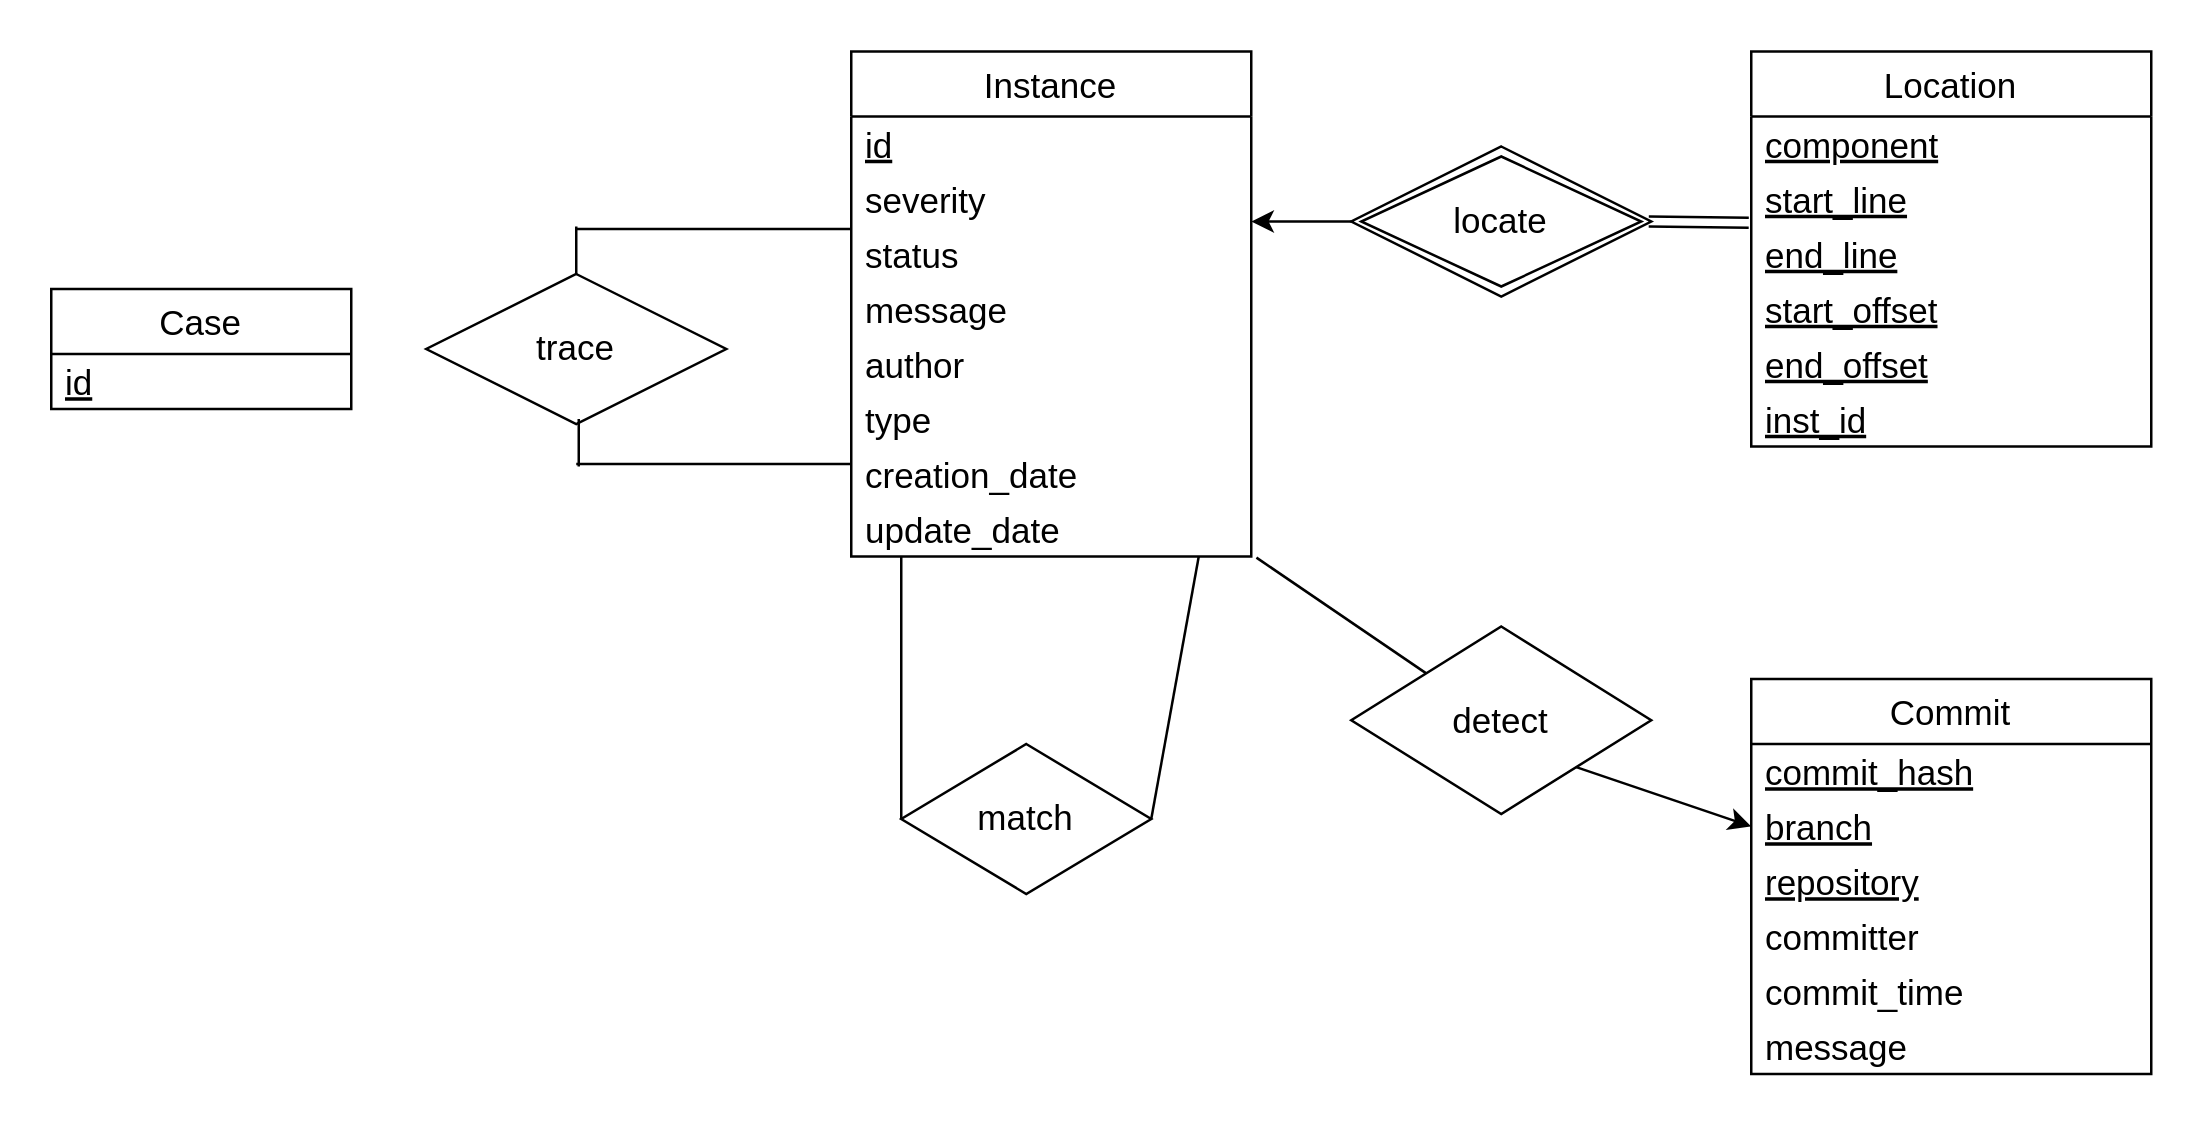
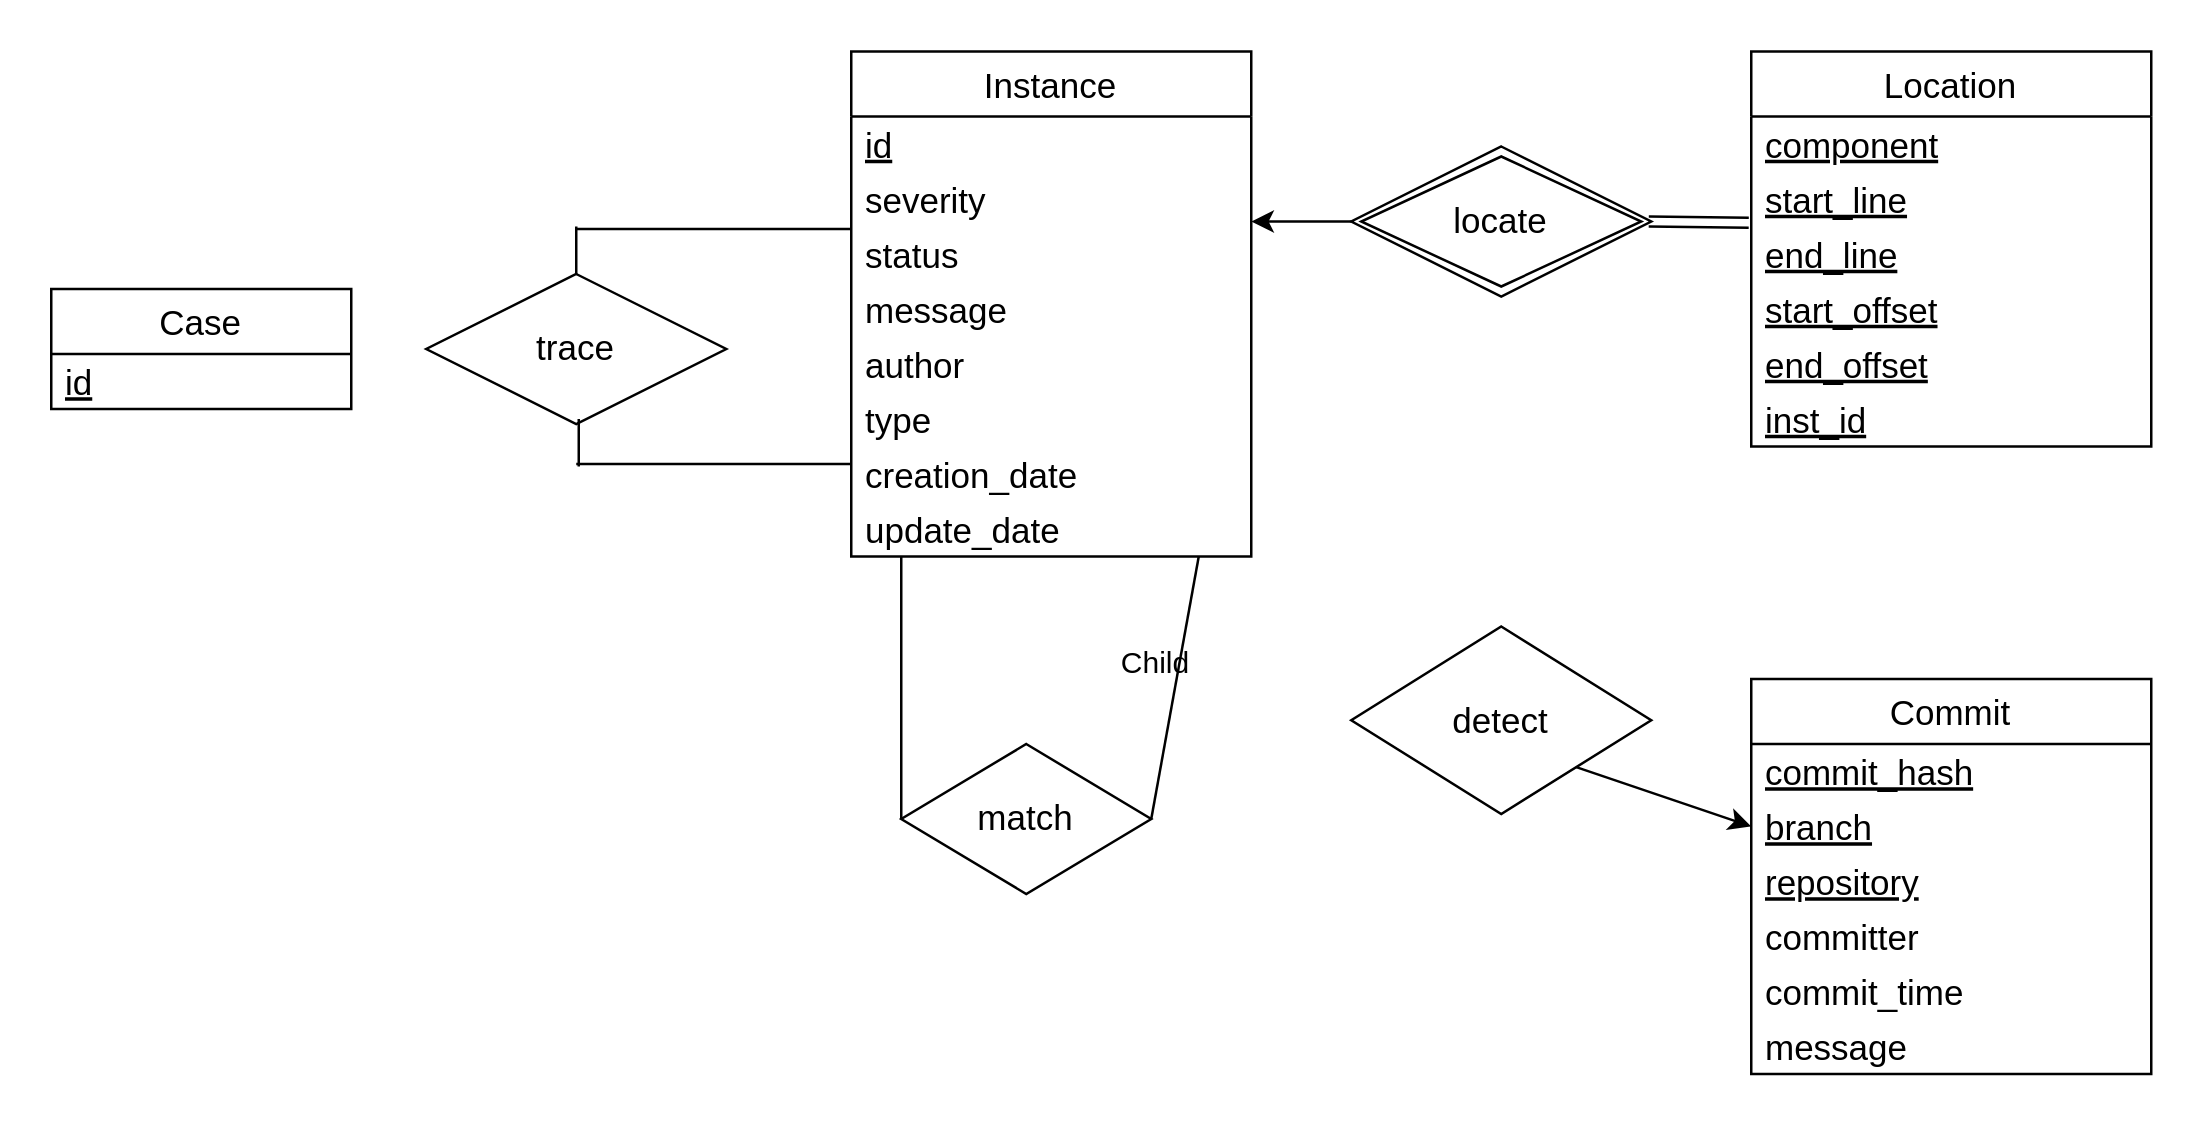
edge "update_date" -- "detect": removed
node "Child": added
